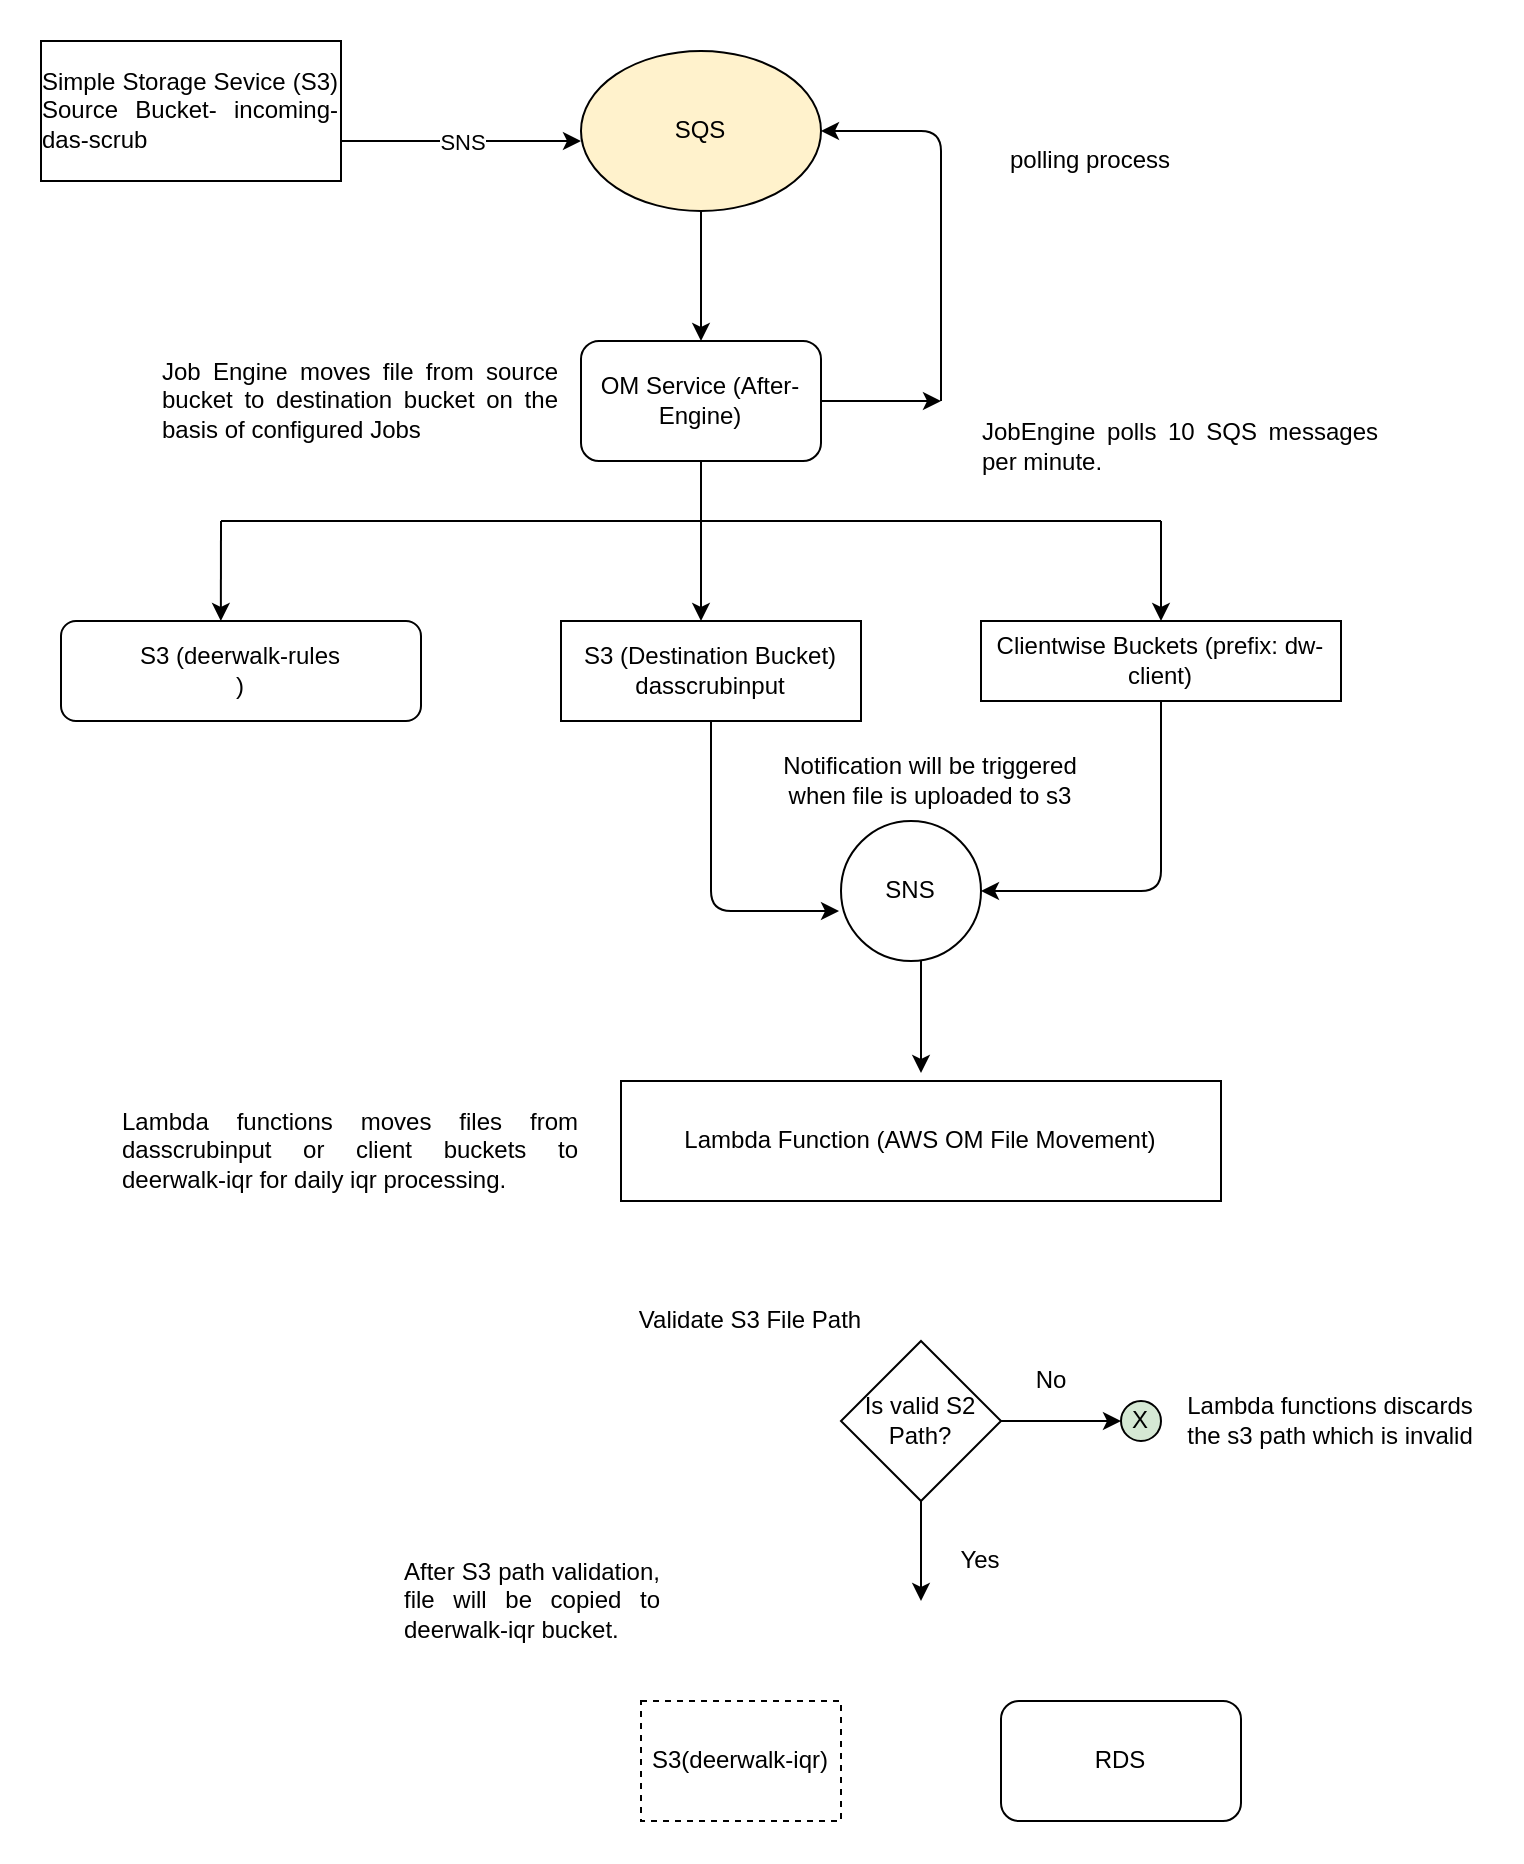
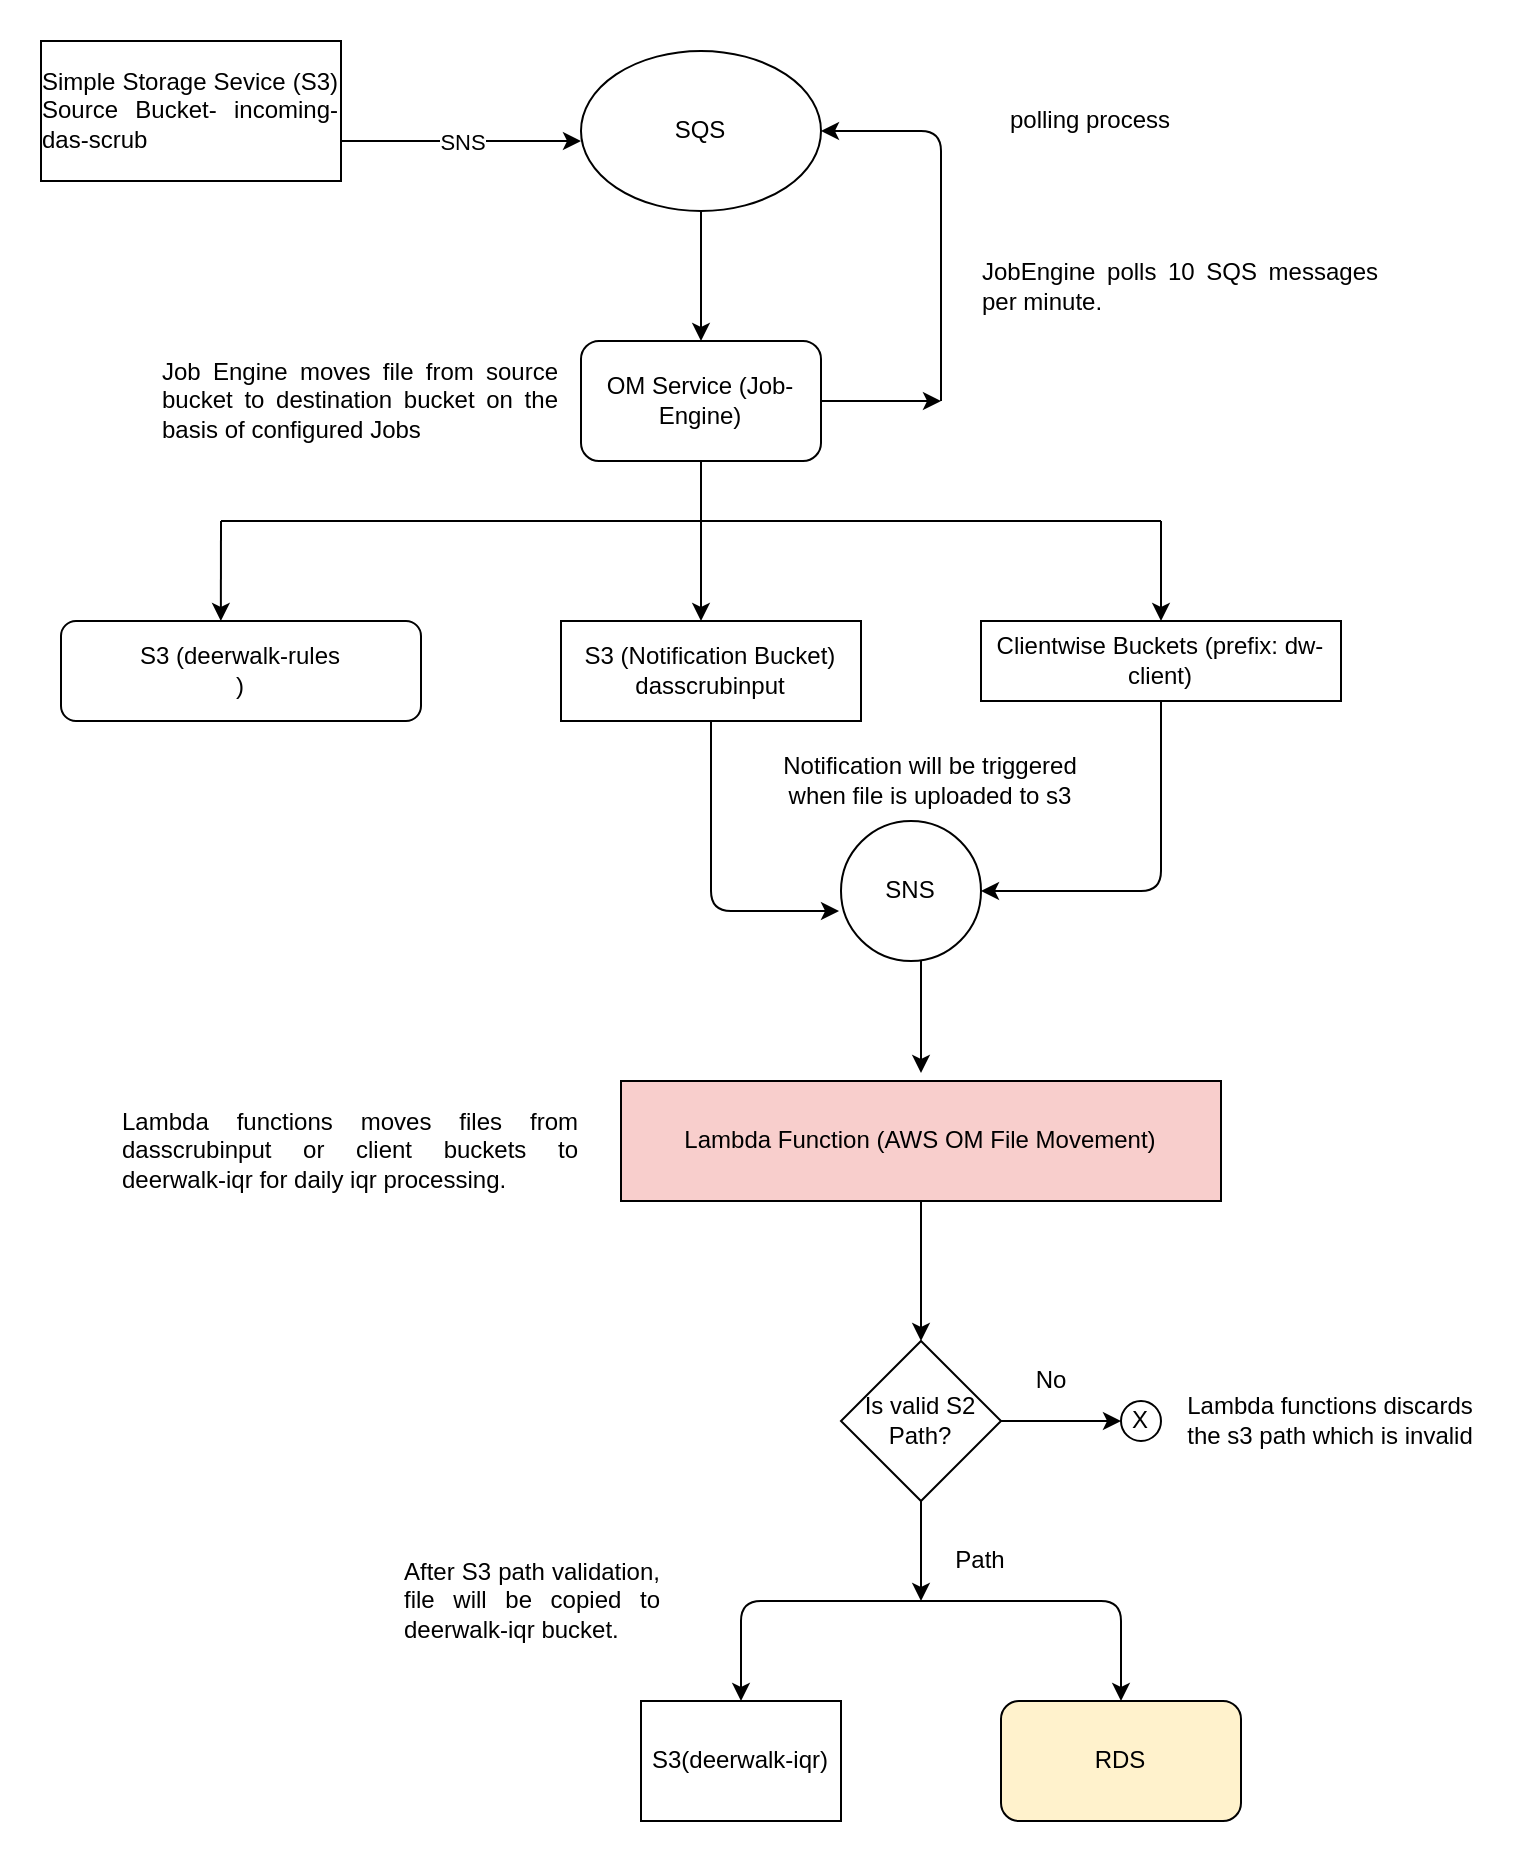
node "SQS": fillcolor #fff2cc -> #ffffff
node "polling process": moved (1091, 161) -> (1091, 121)
node "OM Service (After-Engine)": label "OM Service (After-Engine)" -> "OM Service (Job-Engine)"
node "JobEngine polls 10 SQS messages per minute.": moved (1181, 446) -> (1181, 286)
node "S3 (Destination Bucket) dasscrubinput": label "S3 (Destination Bucket) dasscrubinput" -> "S3 (Notification Bucket) dasscrubinput"
node "Lambda Function (AWS OM File Movement)": fillcolor #ffffff -> #f8cecc
edge "Lambda Function (AWS OM File Movement)" -> "Is valid S2 Path?": added
node "Validate S3 File Path": removed
node "X": fillcolor #d5e8d4 -> #ffffff
node "Yes": label "Yes" -> "Path"
edge "S3(deerwalk-iqr)" -- "RDS": added
node "S3(deerwalk-iqr)": style dashed -> solid
node "RDS": fillcolor #ffffff -> #fff2cc
